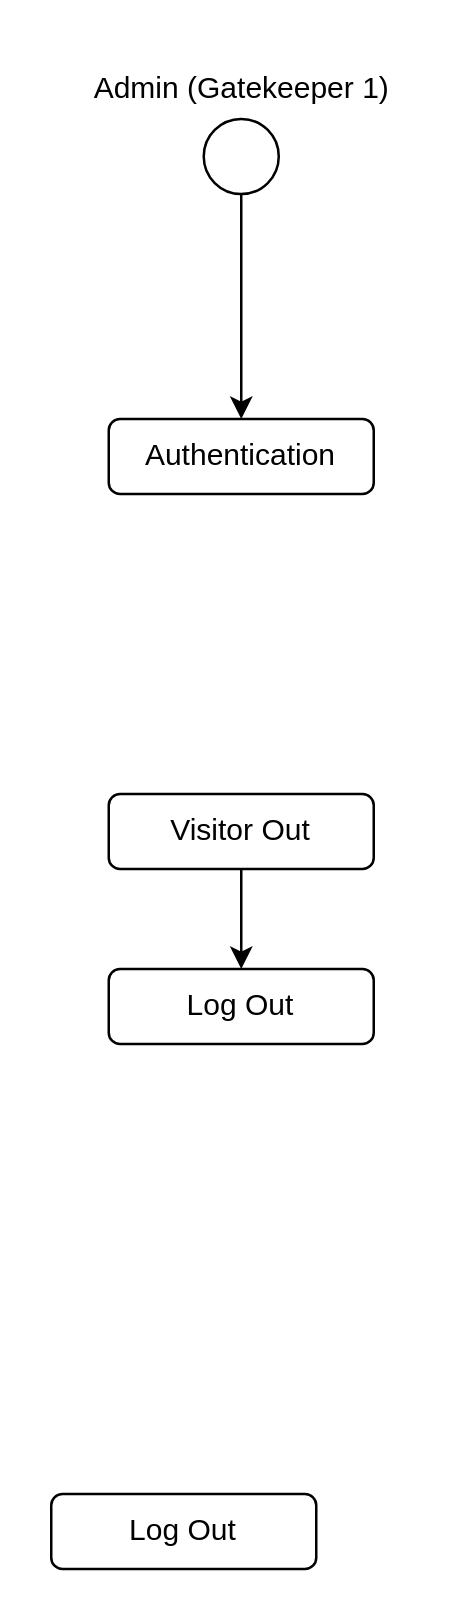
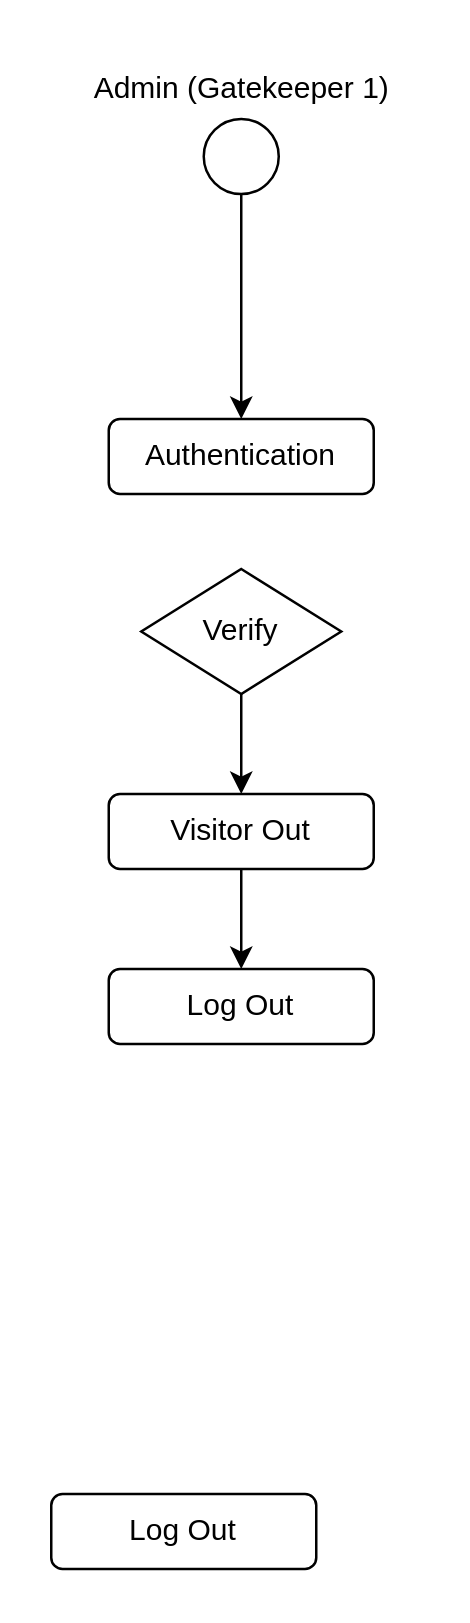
node "Verify": added
edge "Verify" -> "Visitor Out": added
